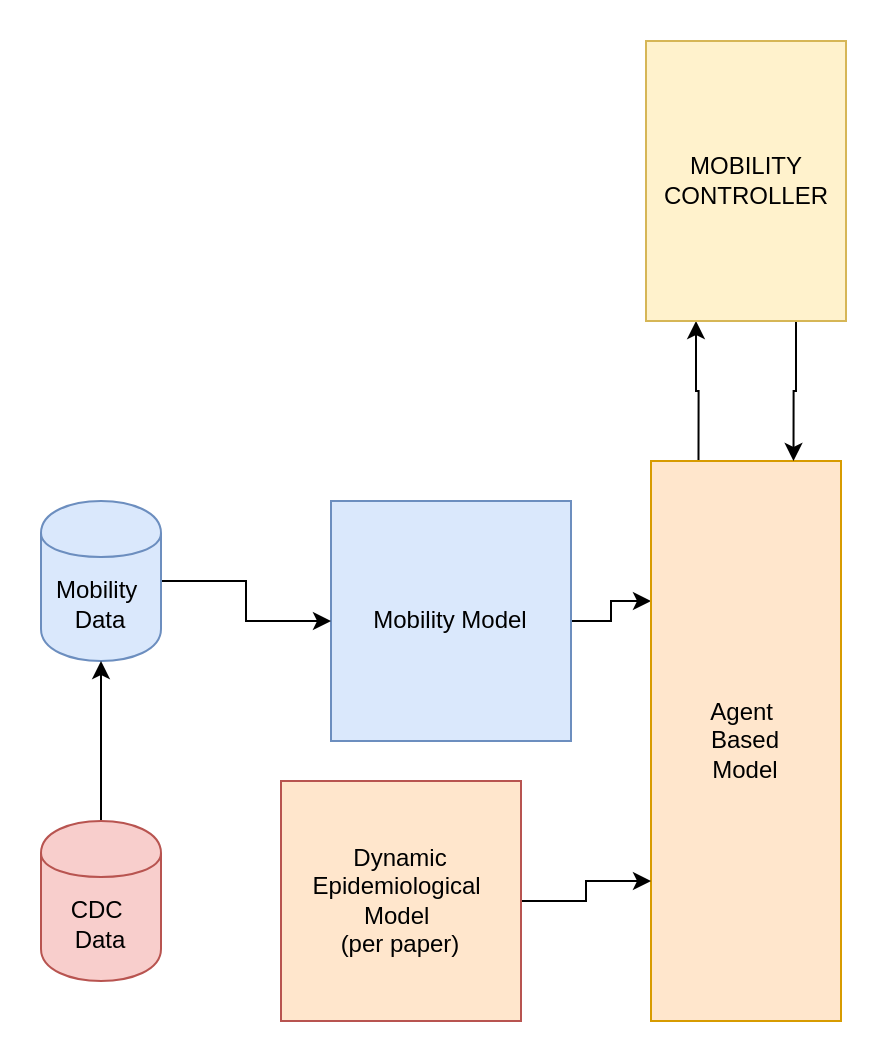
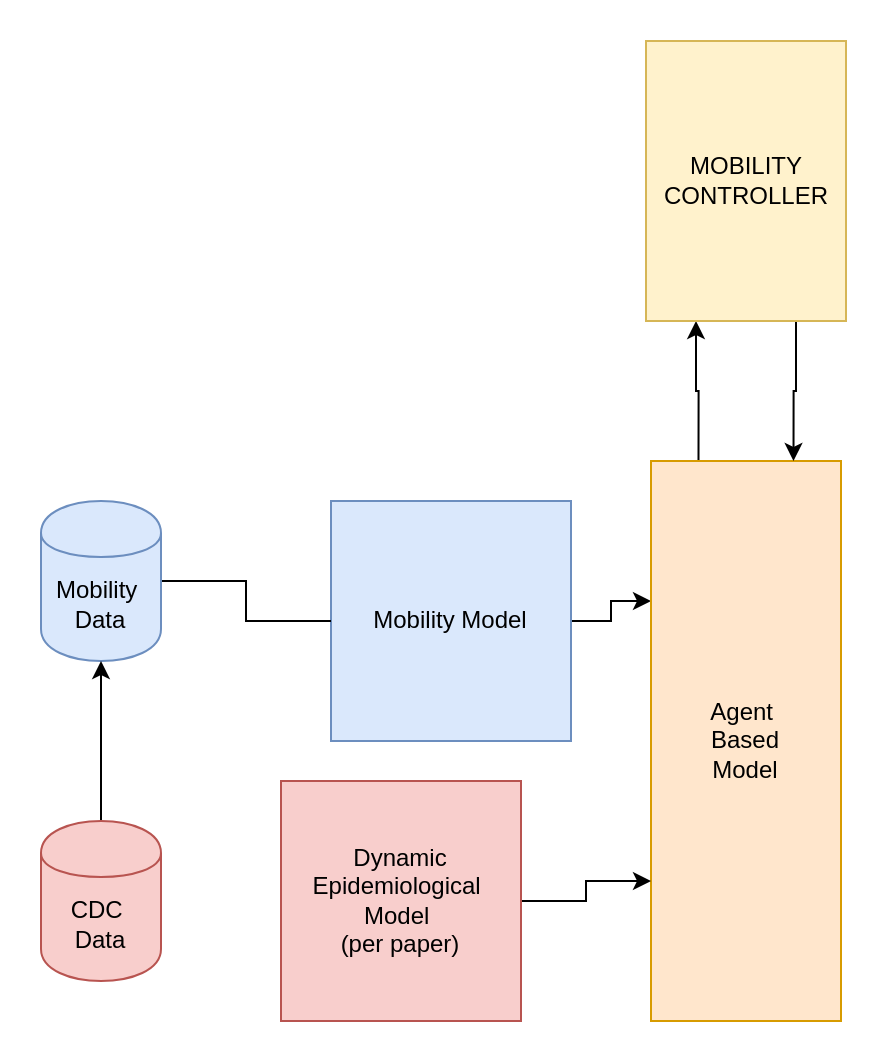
edge "Mobility Data" -> "Mobility Model": arrowhead classic -> none
node "Dynamic Epidemiological Model (per paper)": fillcolor #ffe6cc -> #f8cecc
